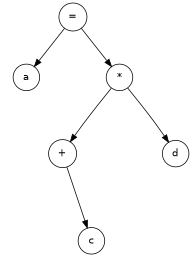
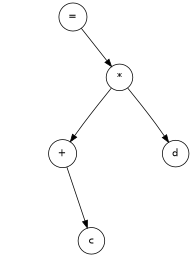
node "a": removed
